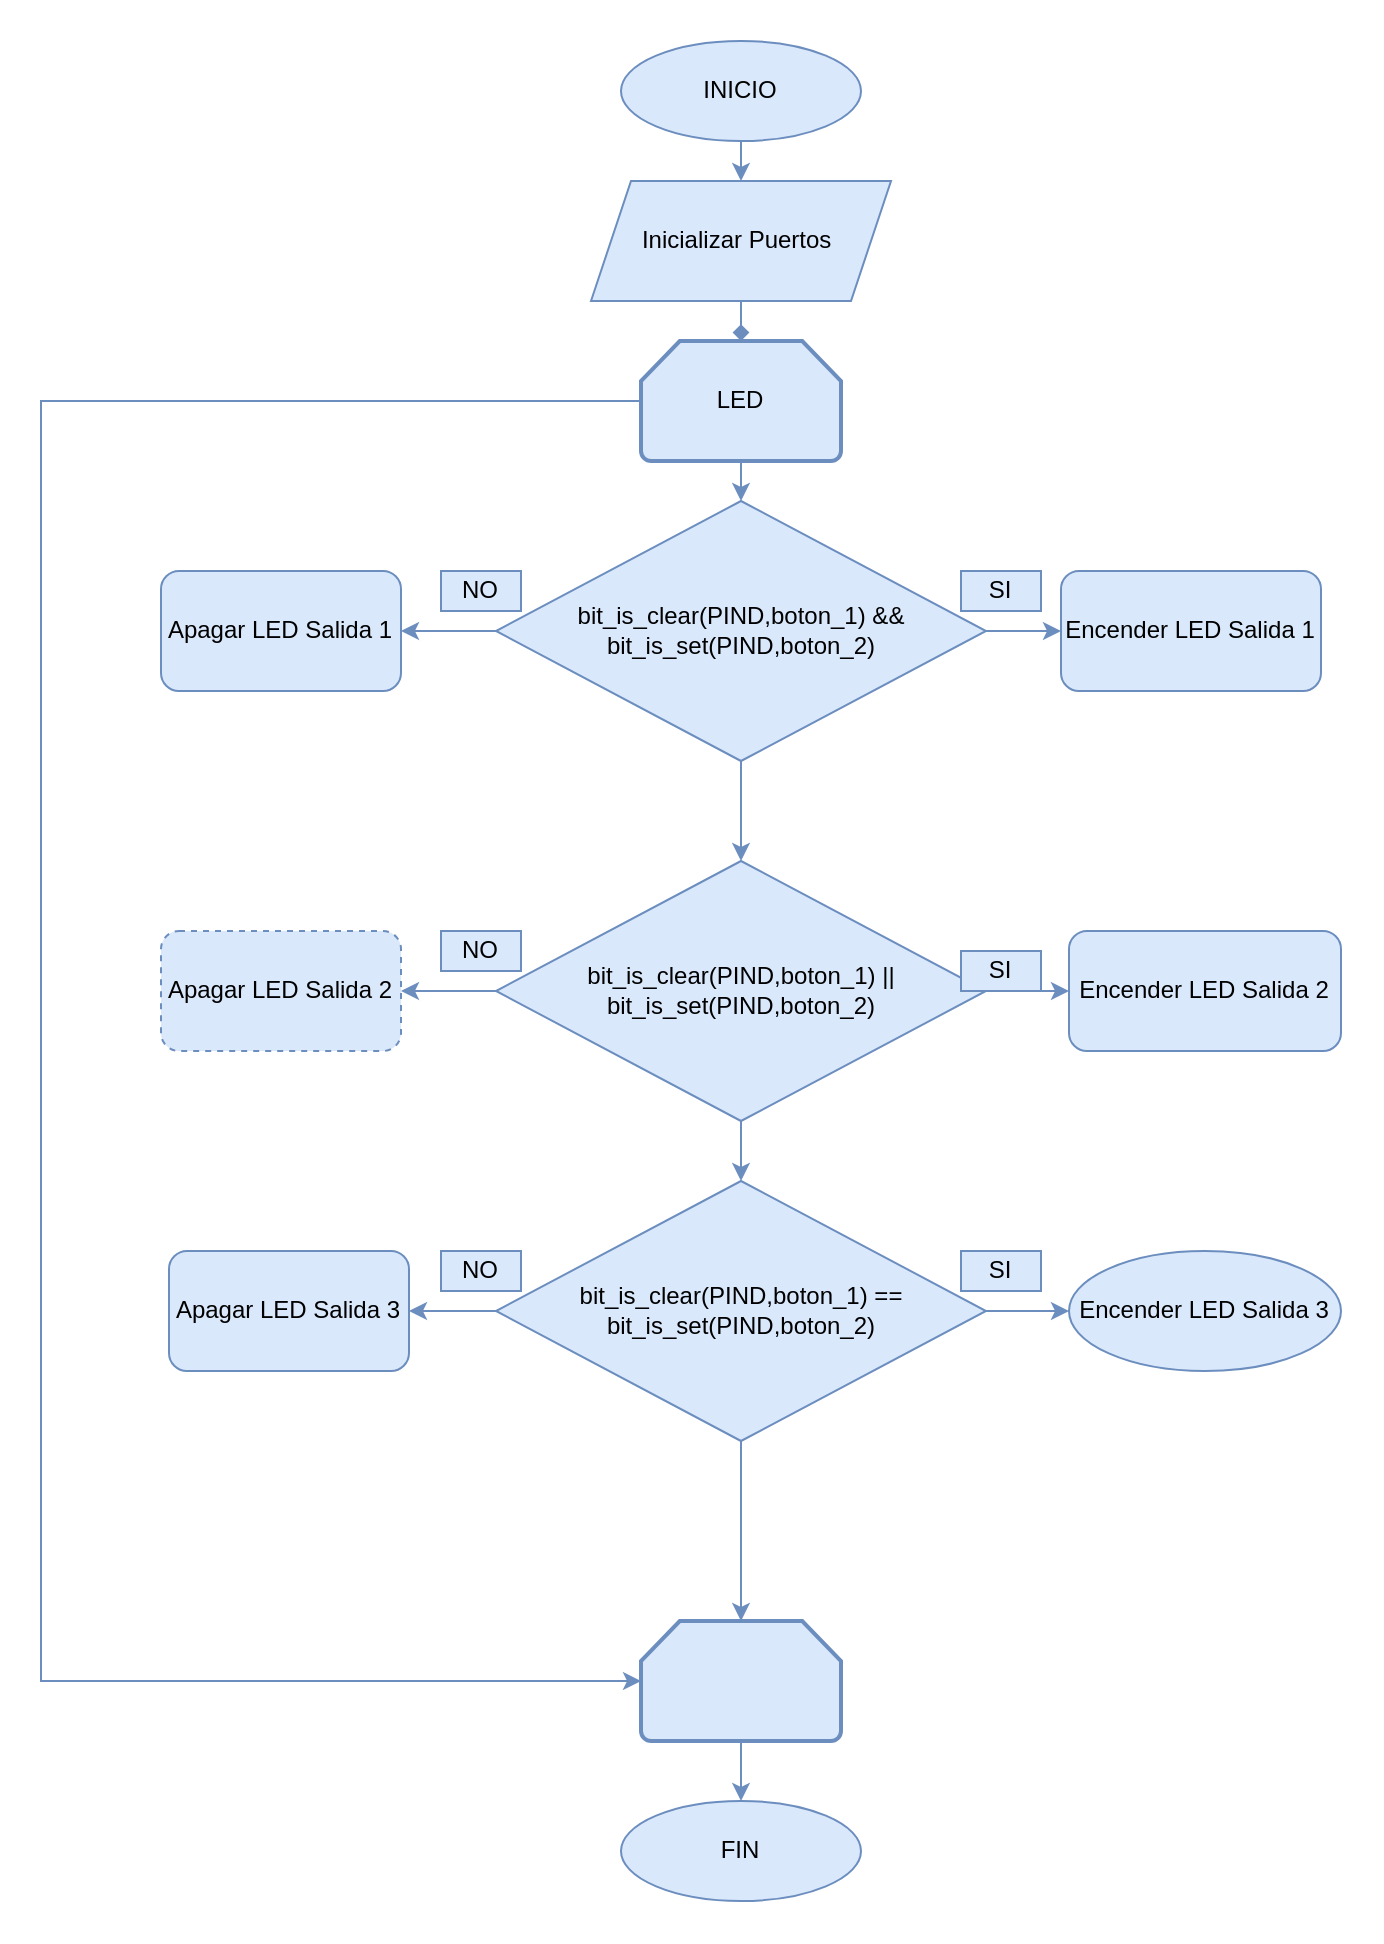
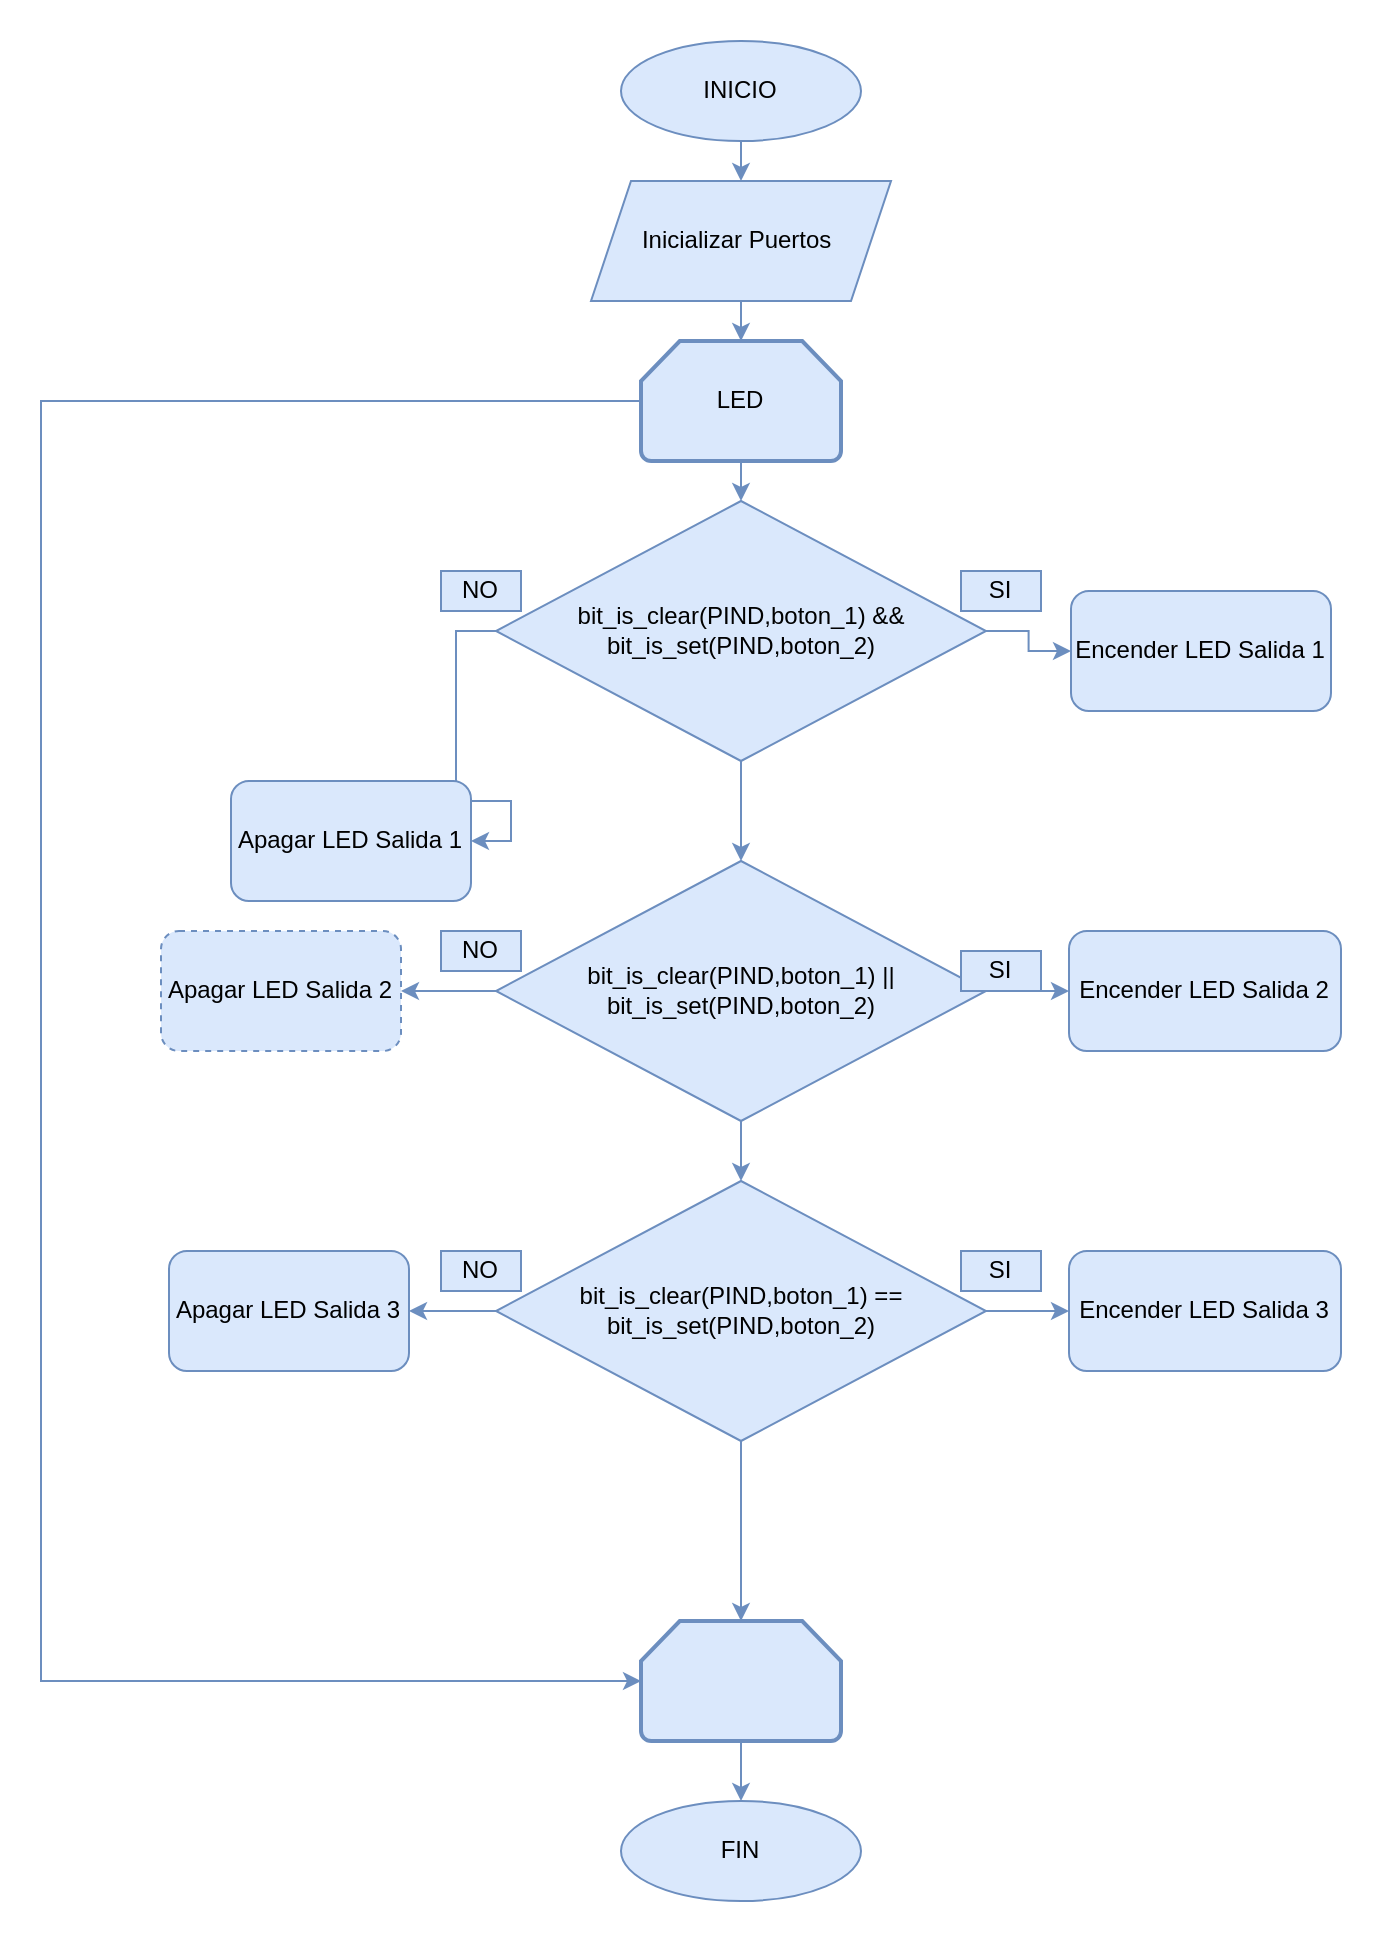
edge "Inicializar Puertos" -> "LED": arrowhead diamond -> classic
node "Apagar LED Salida 1": moved (281, 631) -> (351, 841)
node "Encender LED Salida 1": moved (1191, 631) -> (1201, 651)
node "Encender LED Salida 3": shape ellipse -> rounded rectangle
